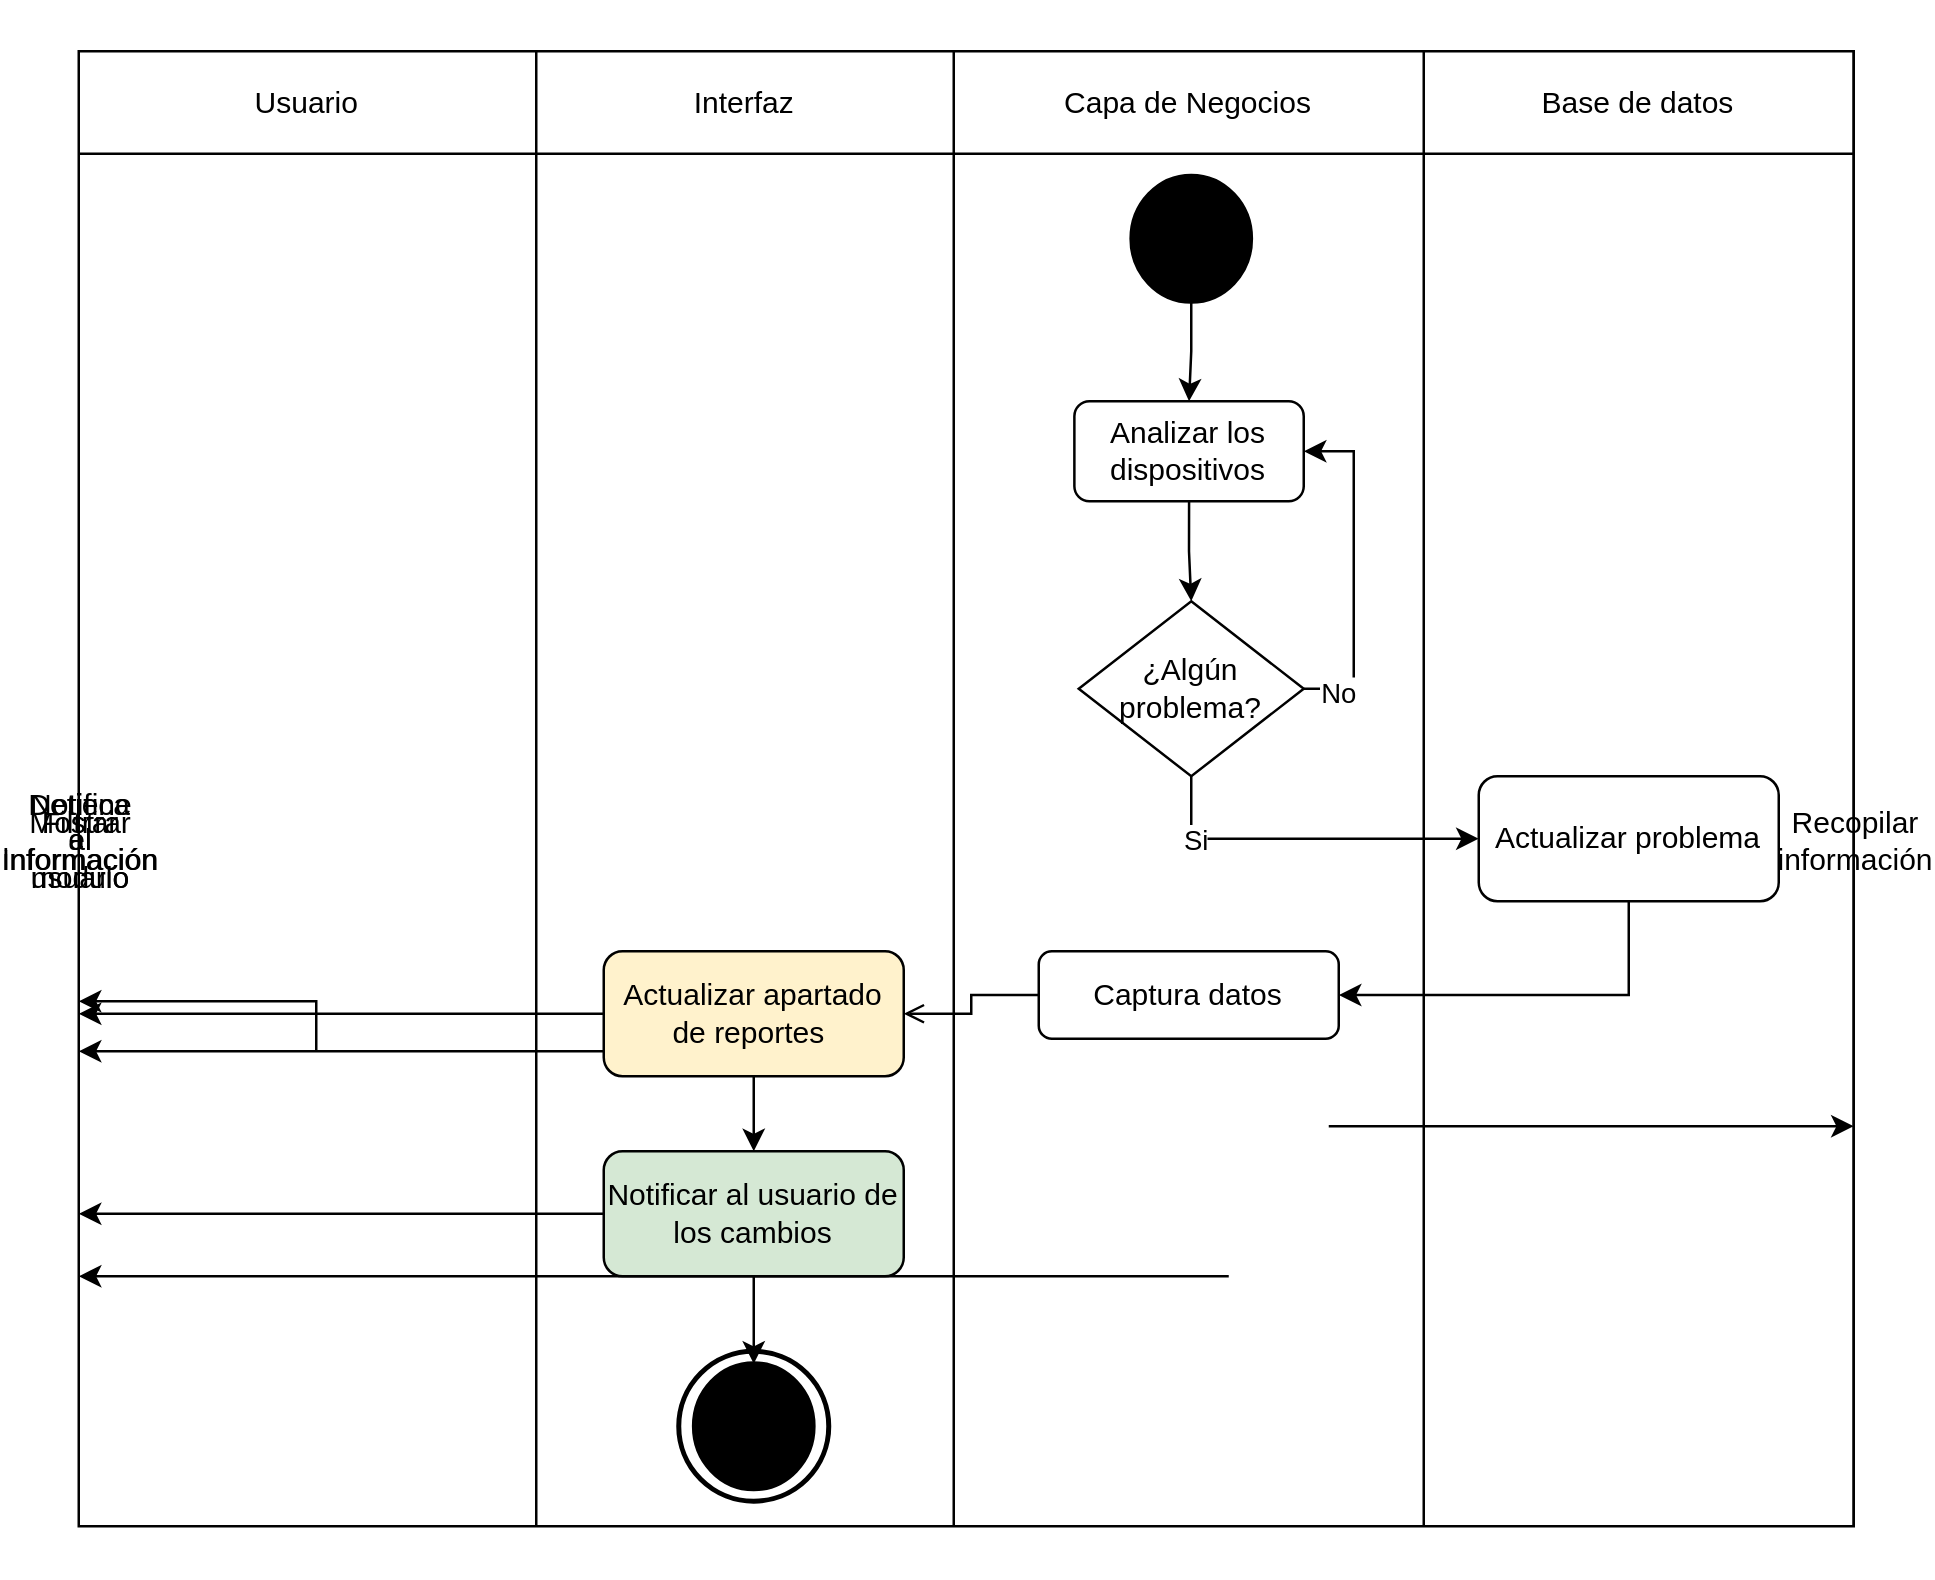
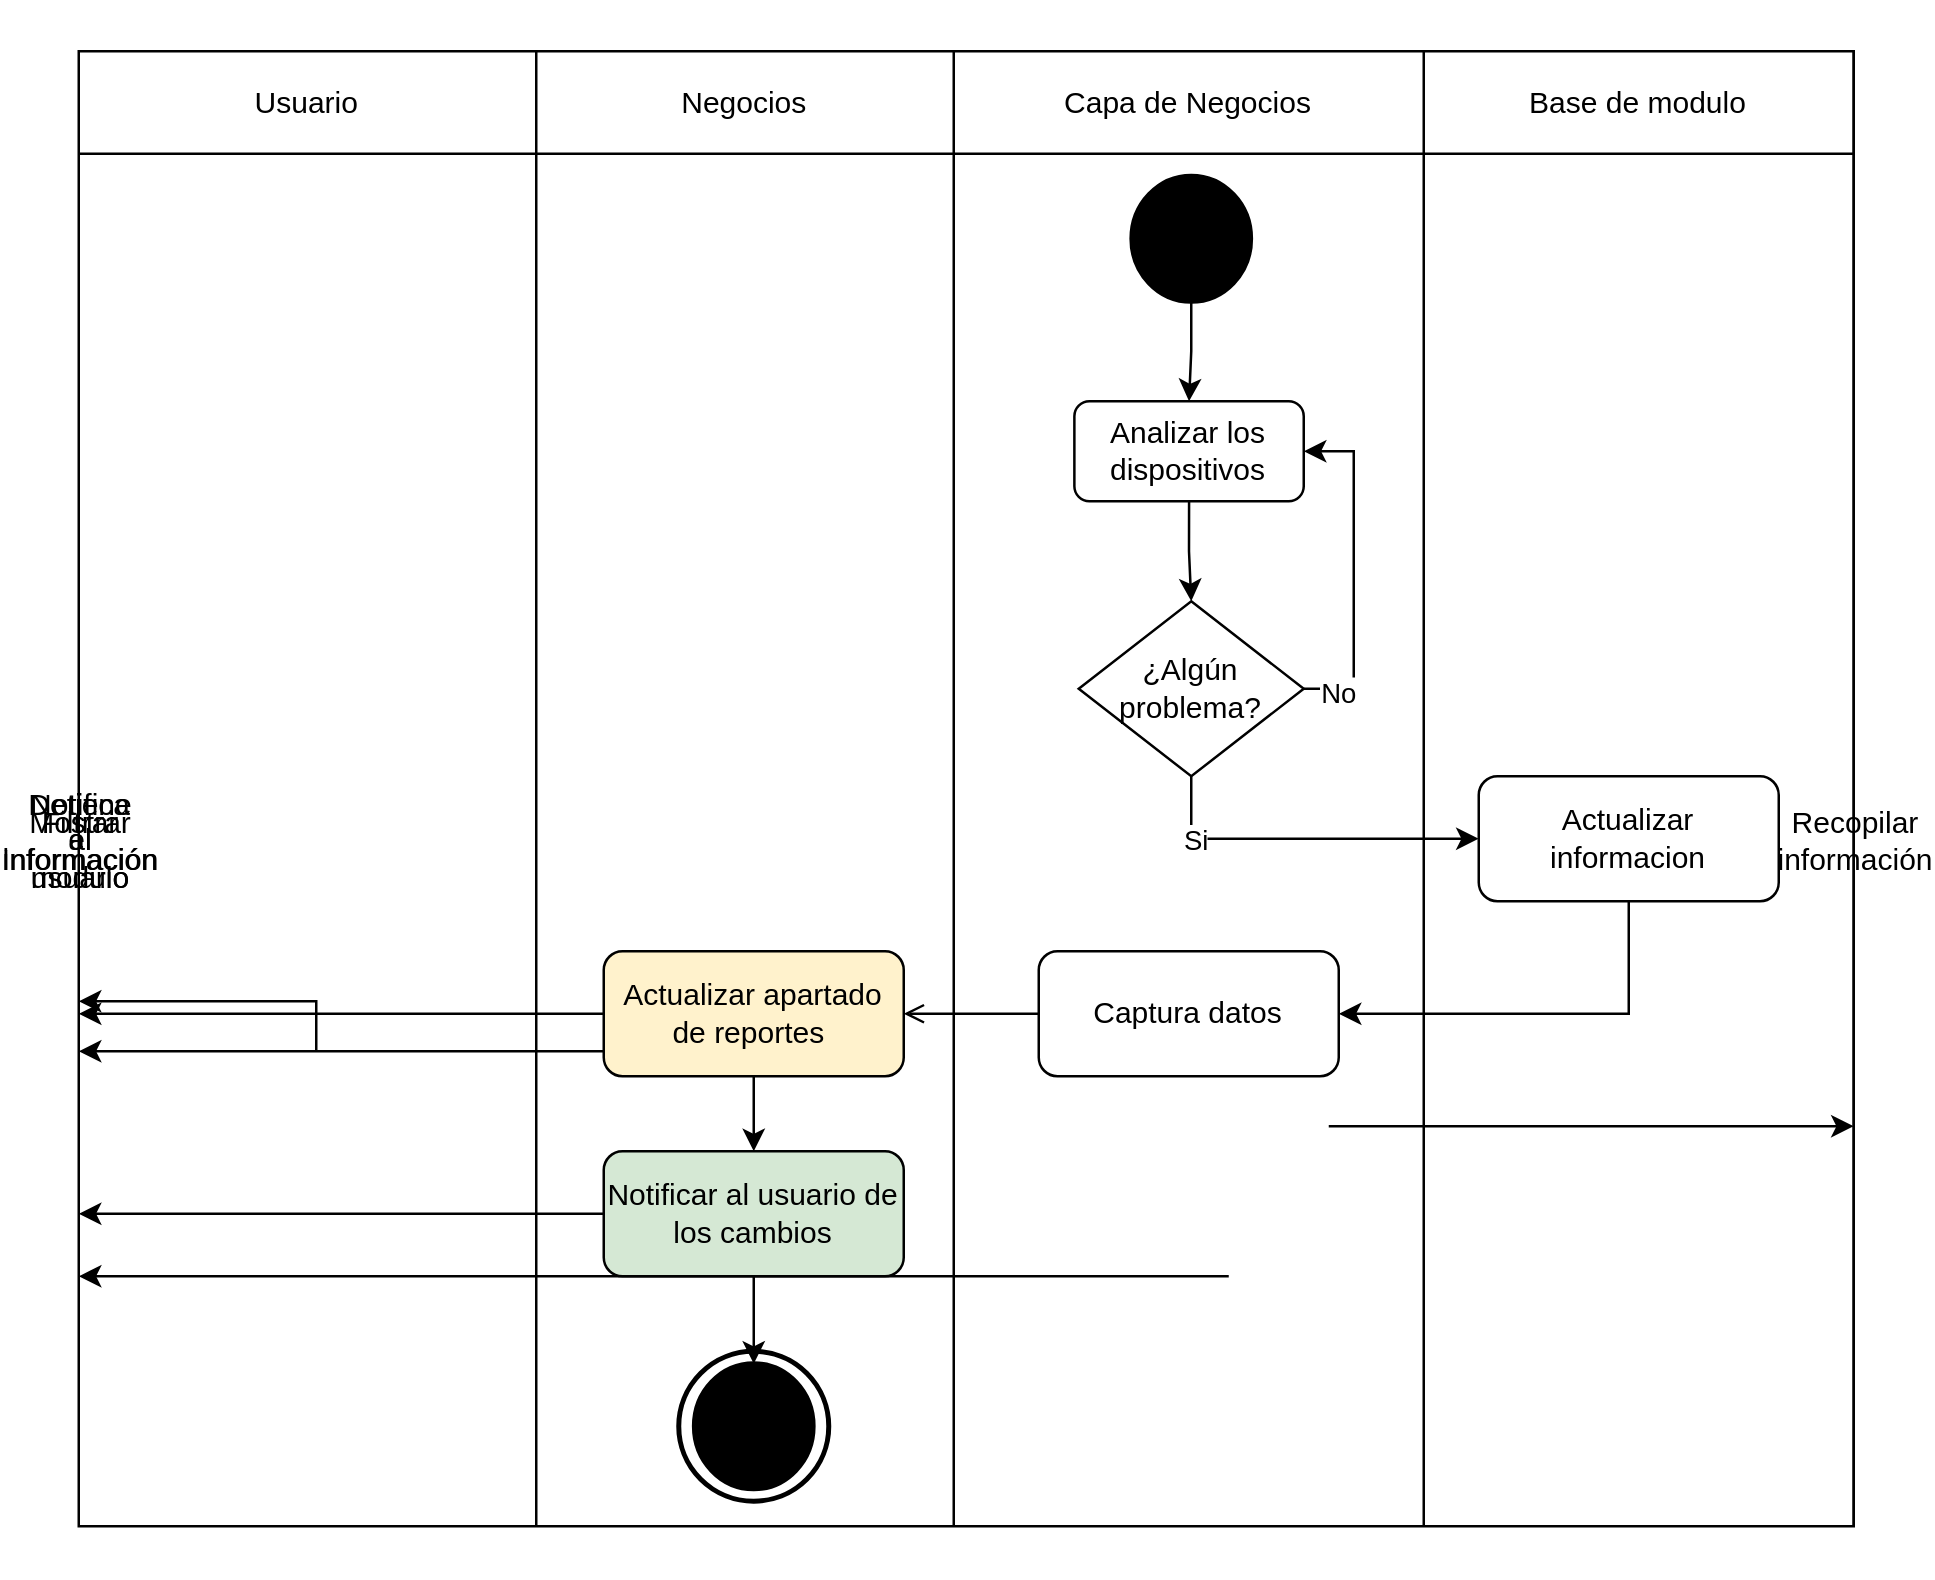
node "Interfaz": label "Interfaz" -> "Negocios"
node "Base de datos": label "Base de datos" -> "Base de modulo"
node "Actualizar problema": label "Actualizar problema" -> "Actualizar informacion"
node "Captura datos": size 300x88 -> 300x125
